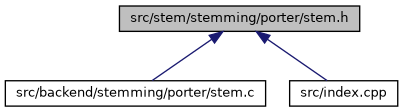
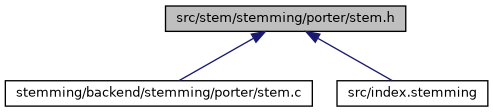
node "src/backend/stemming/porter/stem.c": label "src/backend/stemming/porter/stem.c" -> "stemming/backend/stemming/porter/stem.c"
node "src/index.cpp": label "src/index.cpp" -> "src/index.stemming"
